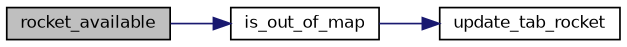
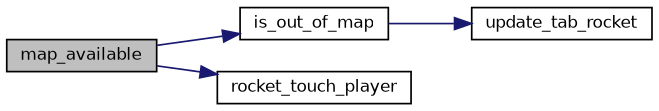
node "rocket_available": label "rocket_available" -> "map_available"
node "rocket_touch_player": added
